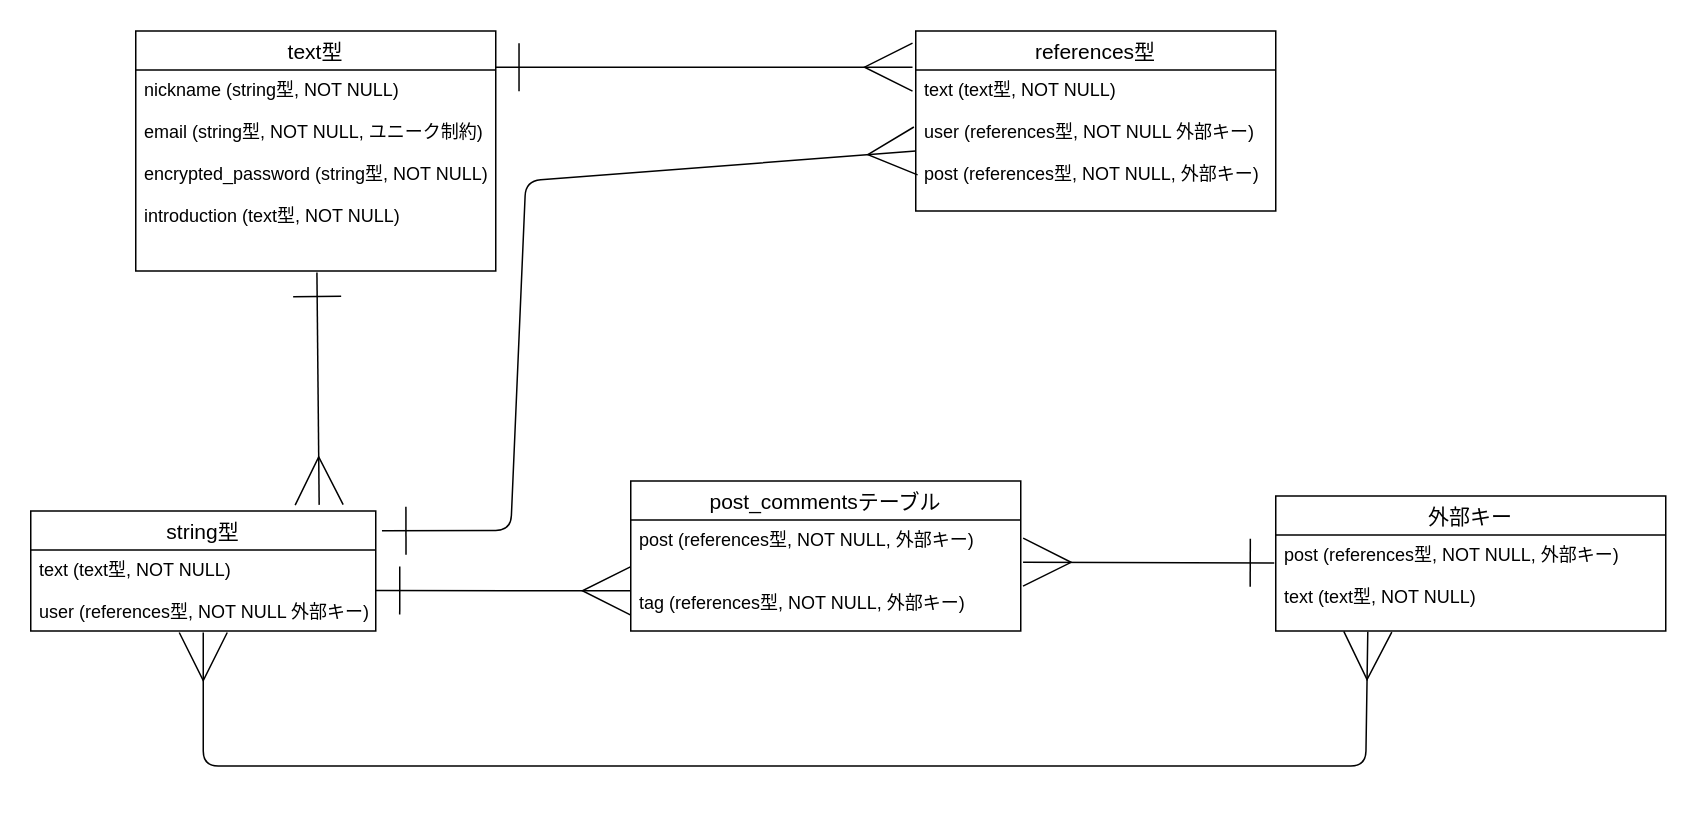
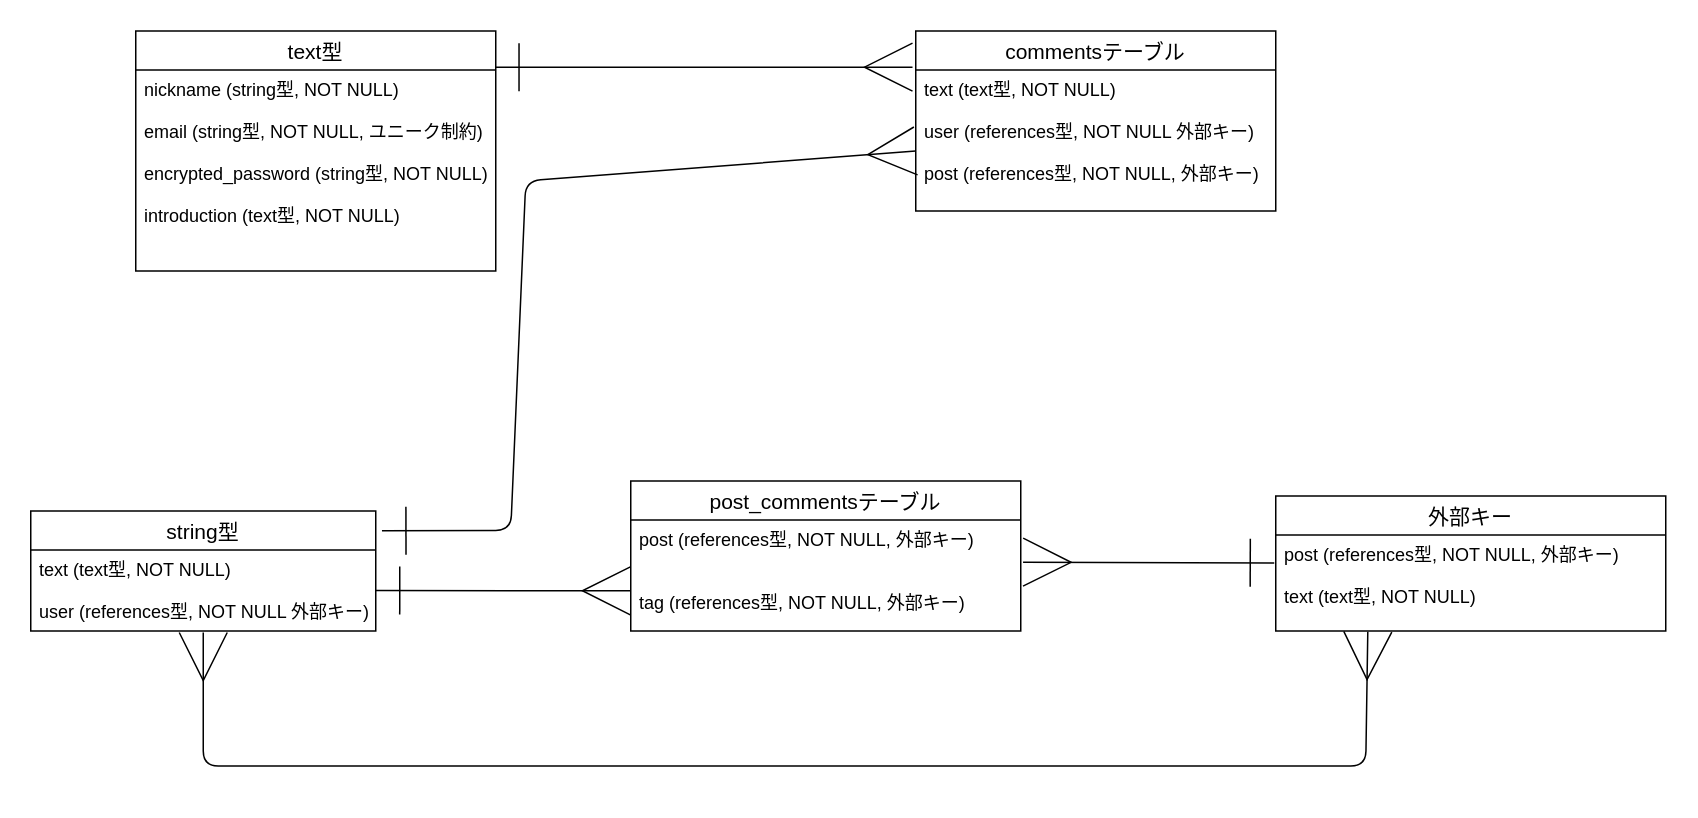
node "references型": label "references型" -> "commentsテーブル"
edge "text型" -- "string型": removed
